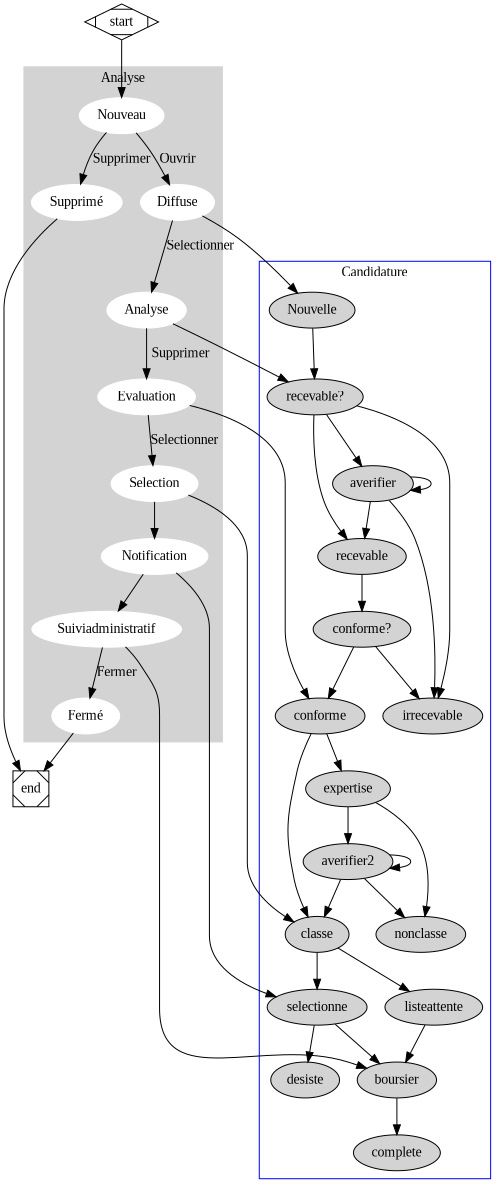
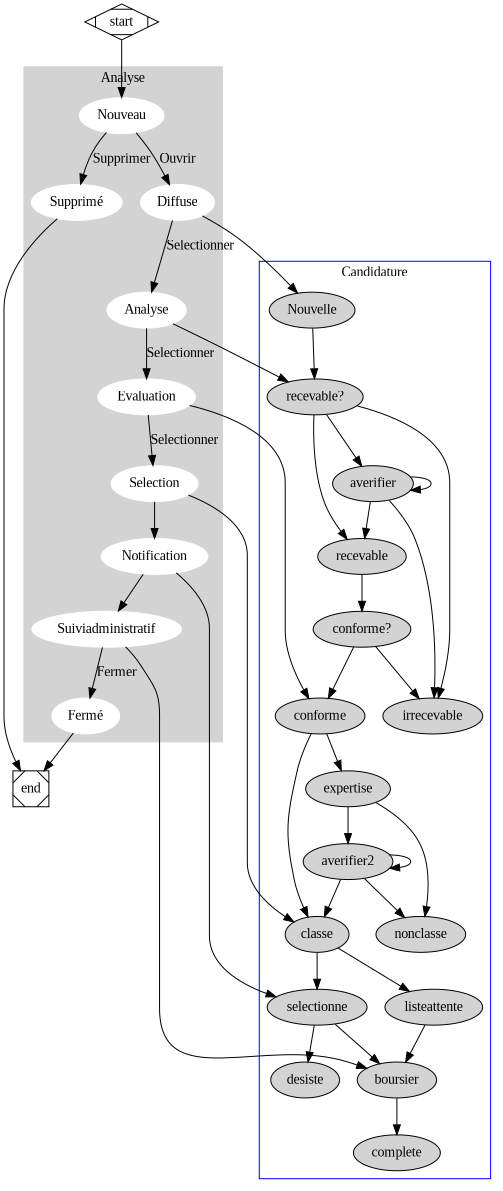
edge "Analyse" -> "Evaluation": label "Supprimer" -> "Selectionner"
